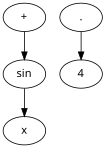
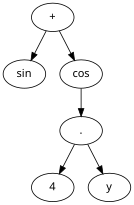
node "cos": added
node "x": removed
node "y": added
